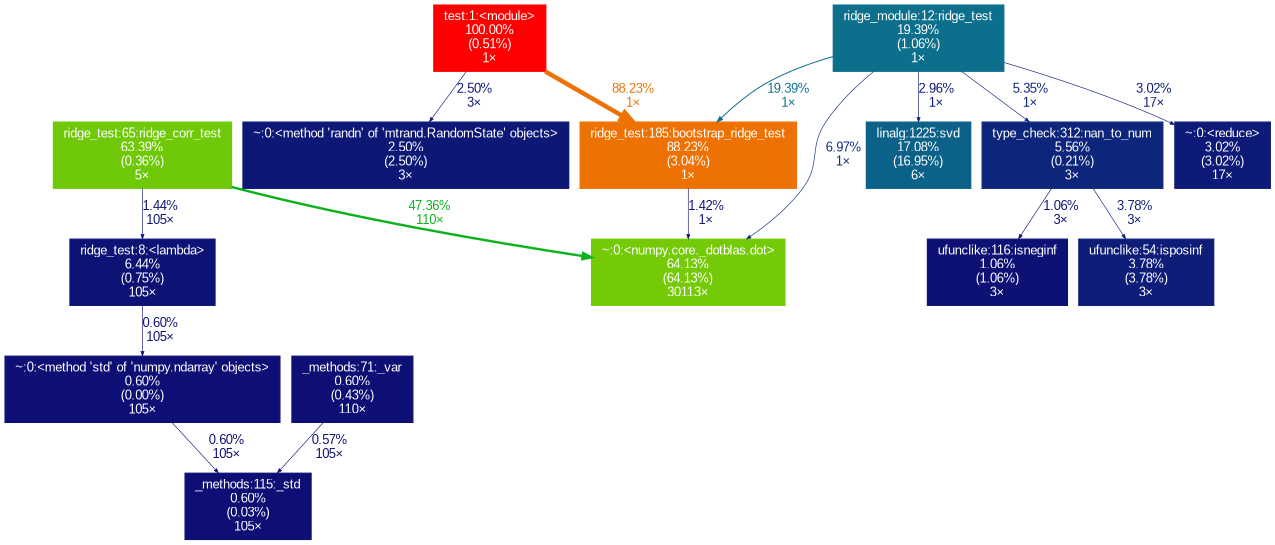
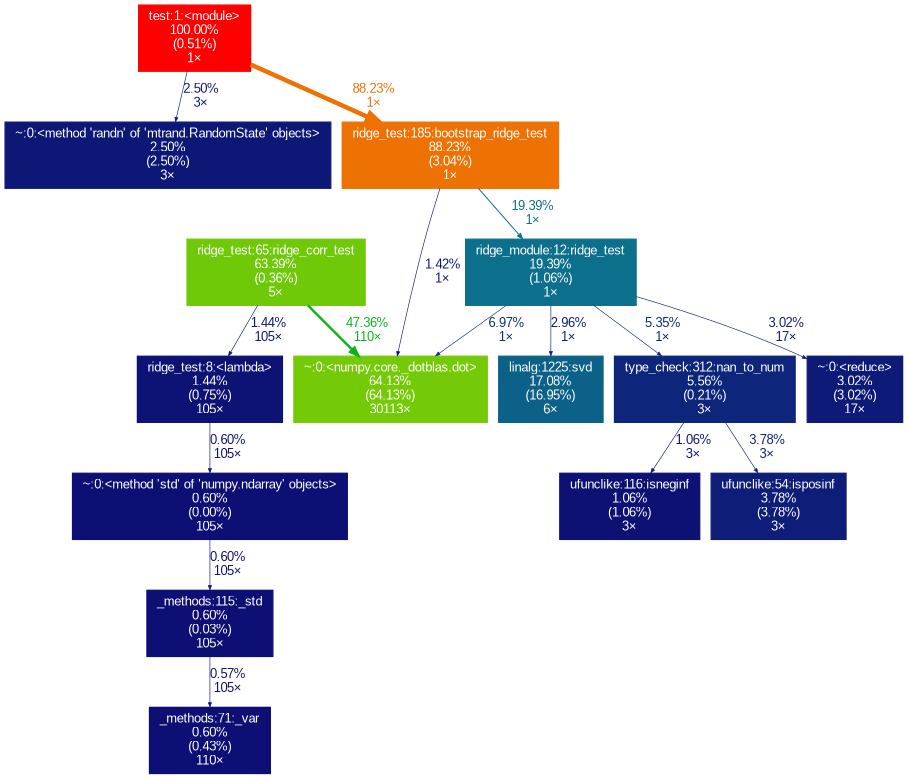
edge "ridge_module:12:ridge_test 19.39% (1.06%) 1×" -> "ridge_test:185:bootstrap_ridge_test 88.23% (3.04%) 1×": reversed
node "ridge_test:8:<lambda> 6.44% (0.75%) 105×": label "ridge_test:8:<lambda> 6.44% (0.75%) 105×" -> "ridge_test:8:<lambda> 1.44% (0.75%) 105×"
edge "_methods:71:_var 0.60% (0.43%) 110×" -> "_methods:115:_std 0.60% (0.03%) 105×": reversed
